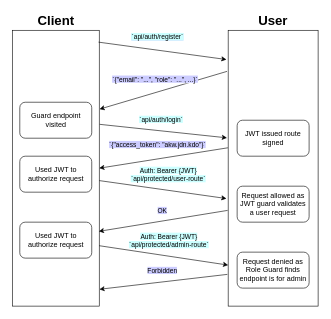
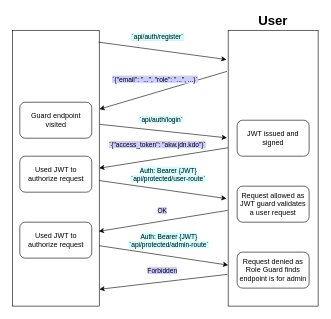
node "Client": removed
node "JWT issued route signed": label "JWT issued route signed" -> "JWT issued and signed"
